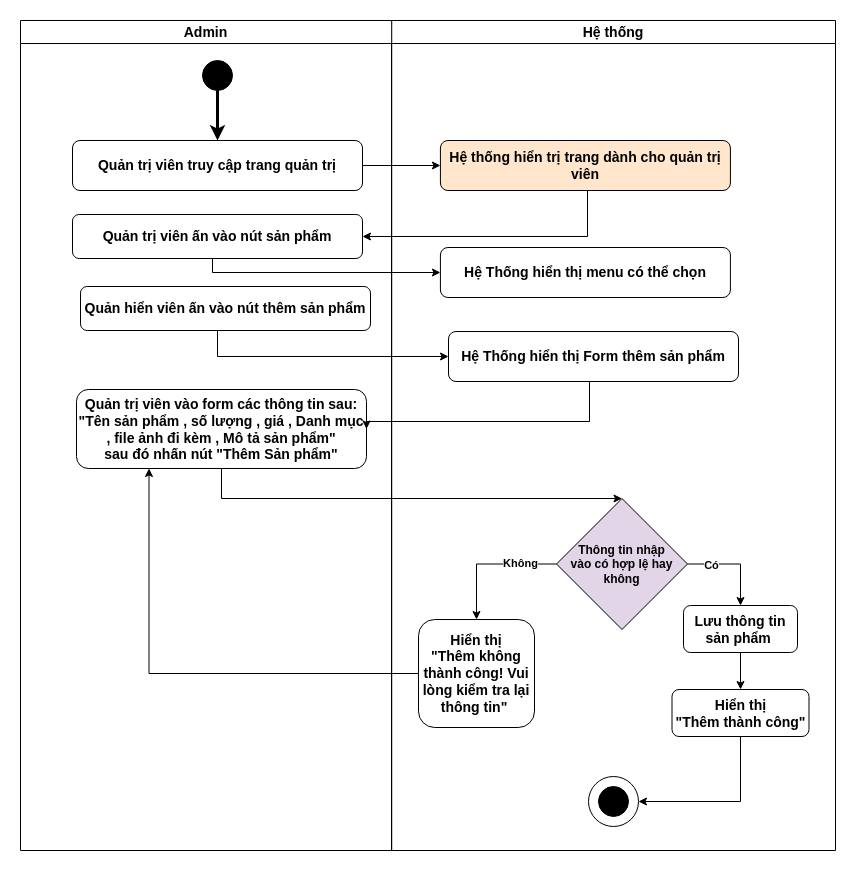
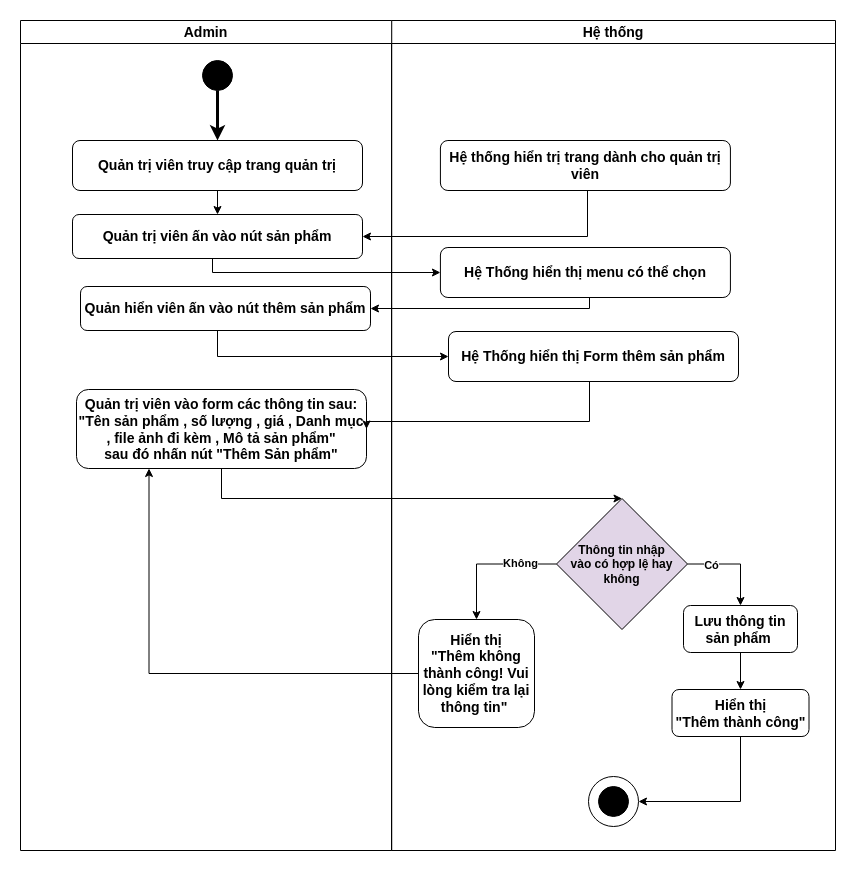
edge "Quản trị viên truy cập trang quản trị" -> "Hệ thống hiển trị trang dành cho quản trị viên": now "Quản trị viên truy cập trang quản trị" -> "Quản trị viên ấn vào nút sản phẩm"
node "Hệ thống hiển trị trang dành cho quản trị viên": fillcolor #ffe6cc -> #ffffff
edge "Hệ Thống hiển thị menu có thể chọn" -> "Quản hiển viên ấn vào nút thêm sản phẩm": added
